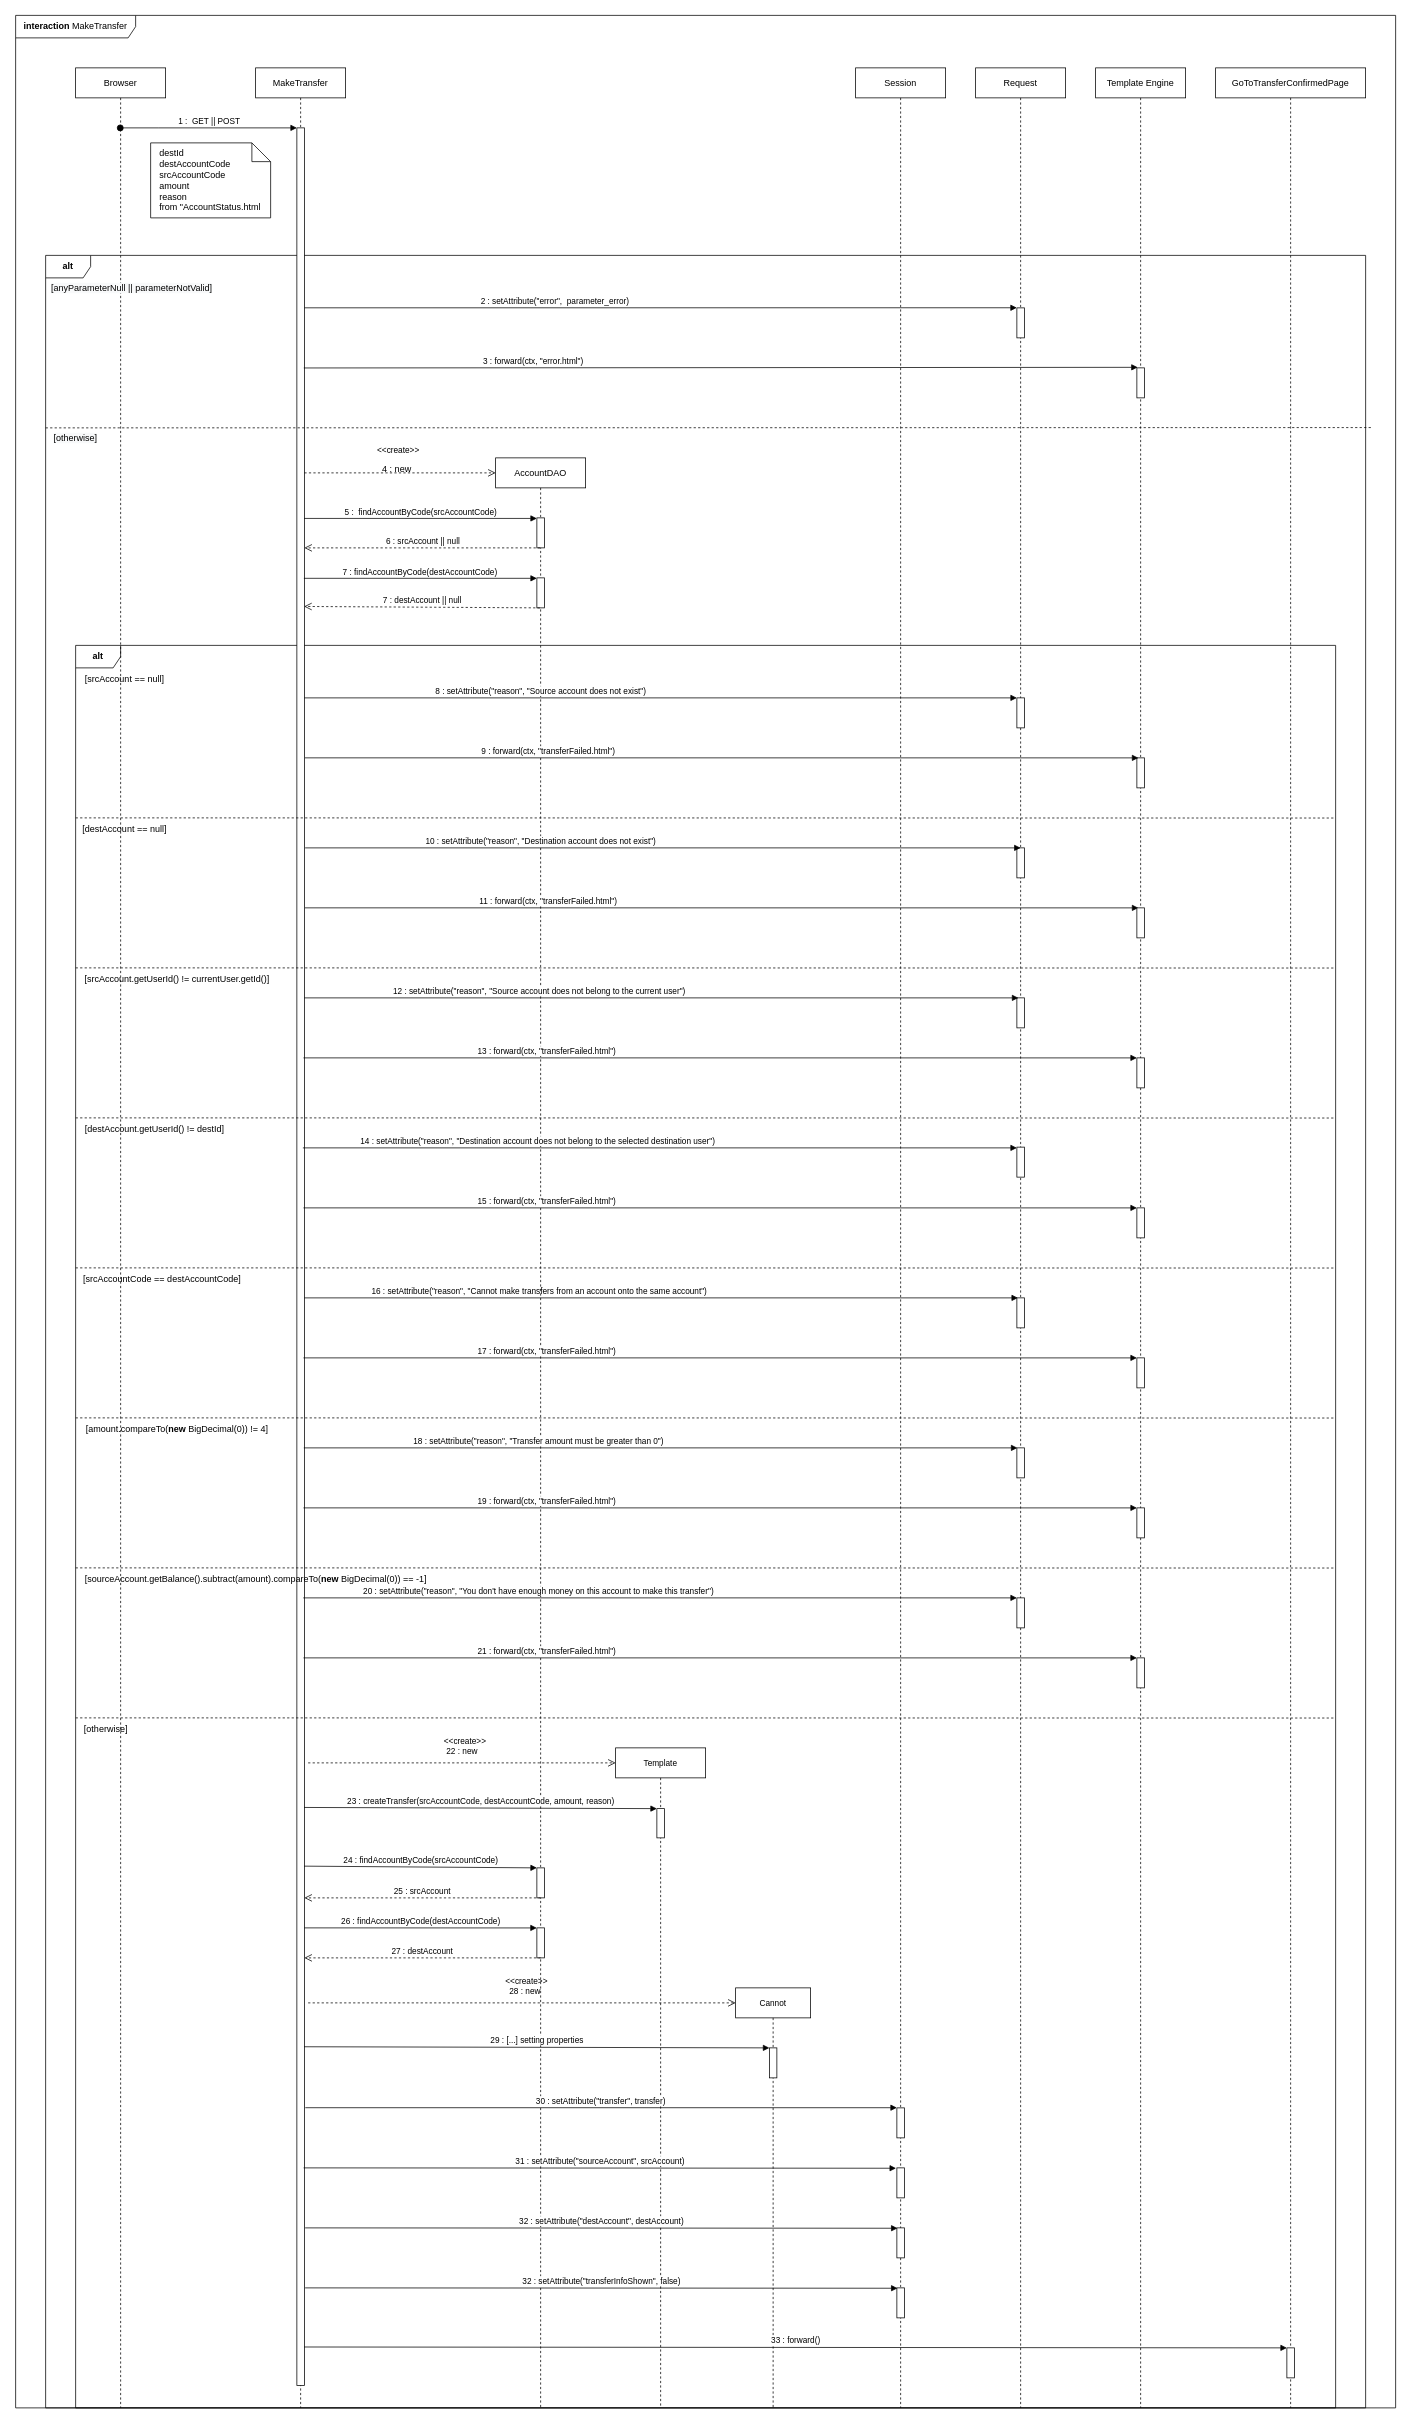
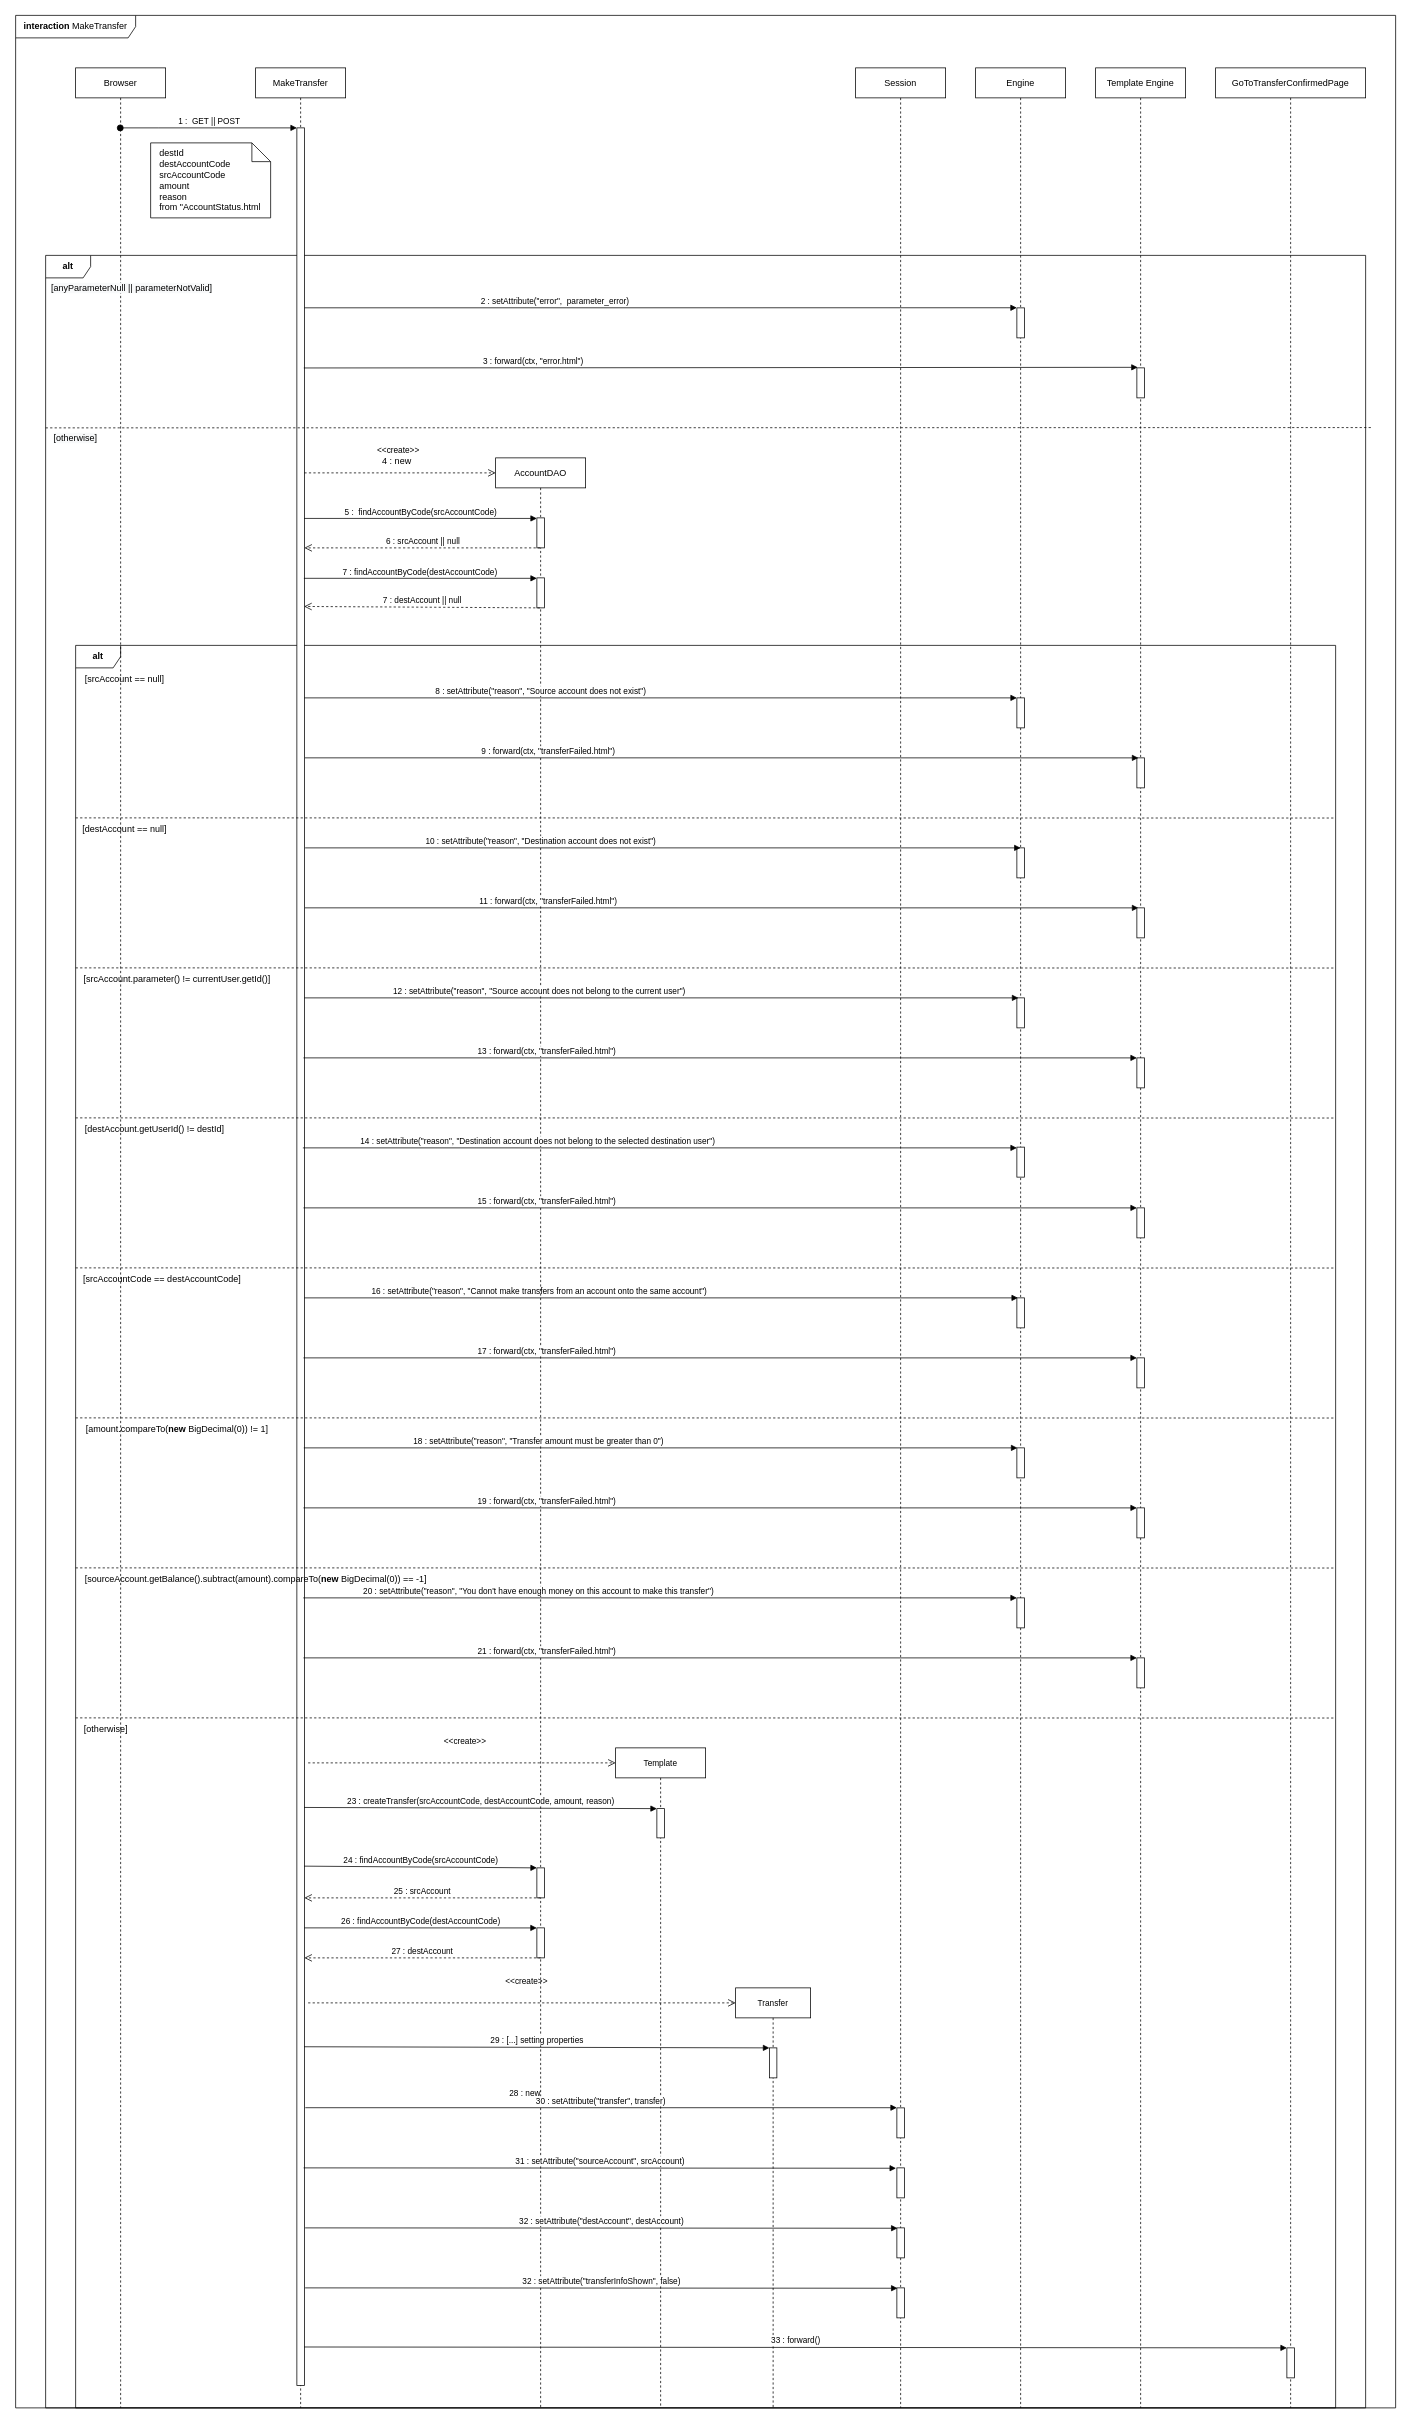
node "Request": label "Request" -> "Engine"
node "4 : new": moved (396, 469) -> (396, 462)
node "[srcAccount.getUserId() != currentUser.getId()]": label "[srcAccount.getUserId() != currentUser.getId()]" -> "[srcAccount.parameter() != currentUser.getId()]"
node "[amount.compareTo(new BigDecimal(0)) != 4]": label "[amount.compareTo(new BigDecimal(0)) != 4]" -> "[amount.compareTo(new BigDecimal(0)) != 1]"
node "22 : new": removed
node "28 : new": moved (525, 1992) -> (525, 2093)
node "Cannot": label "Cannot" -> "Transfer"
